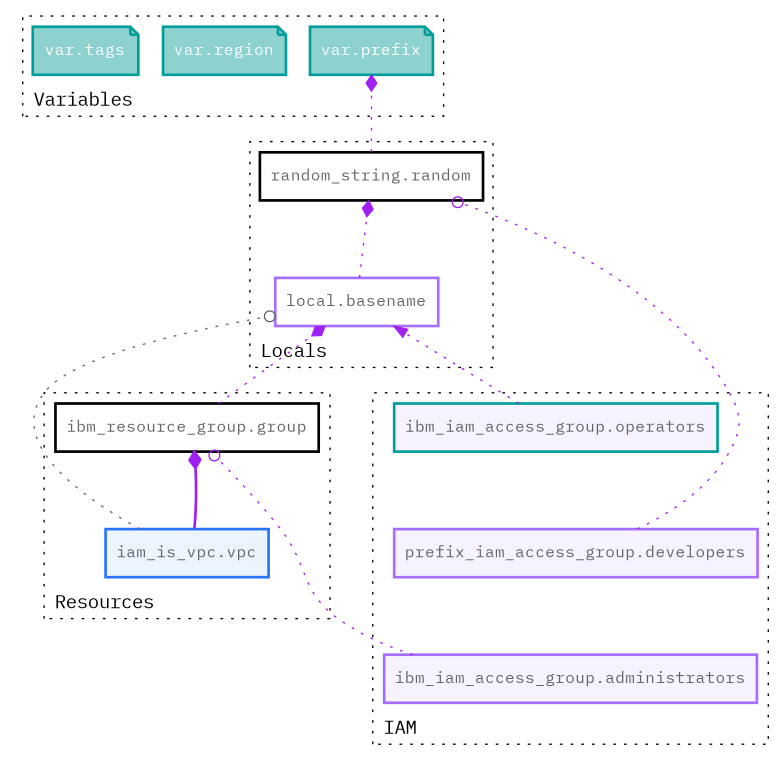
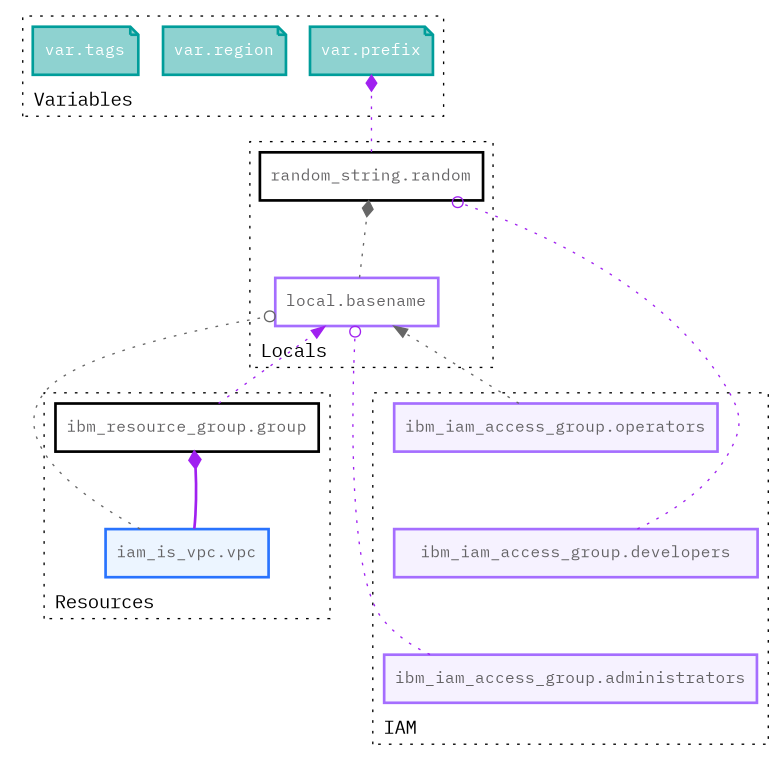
edge "local.basename" -> "random_string.random": color purple -> gray40
edge "ibm_resource_group.group" -> "local.basename": arrowhead diamond -> normal
edge "ibm_iam_access_group.operators" -> "local.basename": color purple -> gray40
node "ibm_iam_access_group.operators": color #009d9a -> #a56eff
node "prefix_iam_access_group.developers": label "prefix_iam_access_group.developers" -> "ibm_iam_access_group.developers"
edge "ibm_iam_access_group.administrators" -> "ibm_resource_group.group": now "ibm_iam_access_group.administrators" -> "local.basename"
